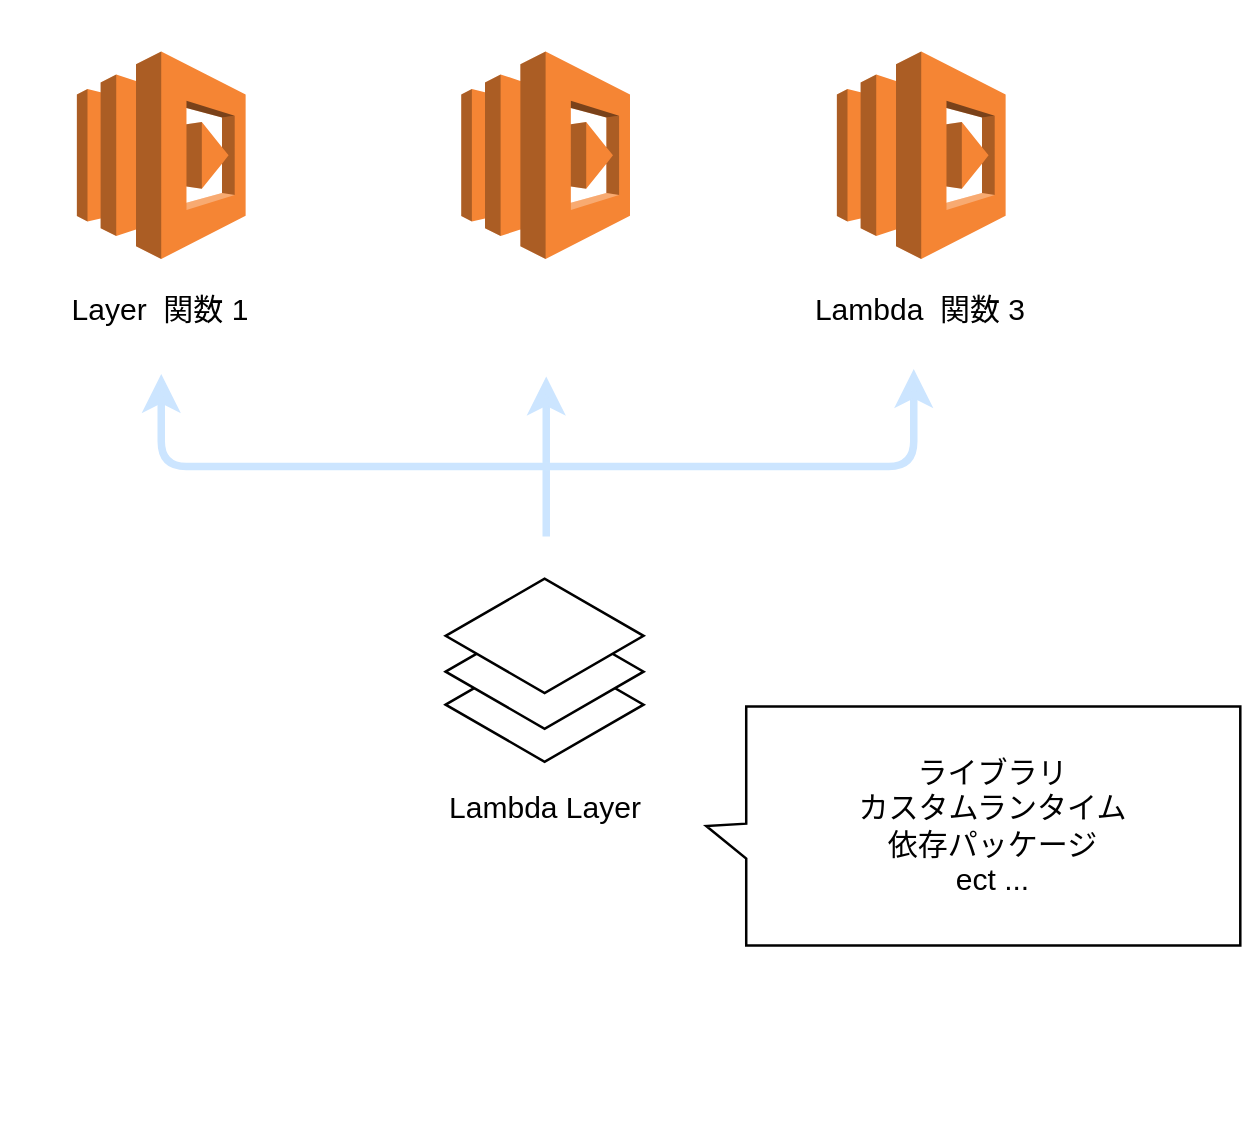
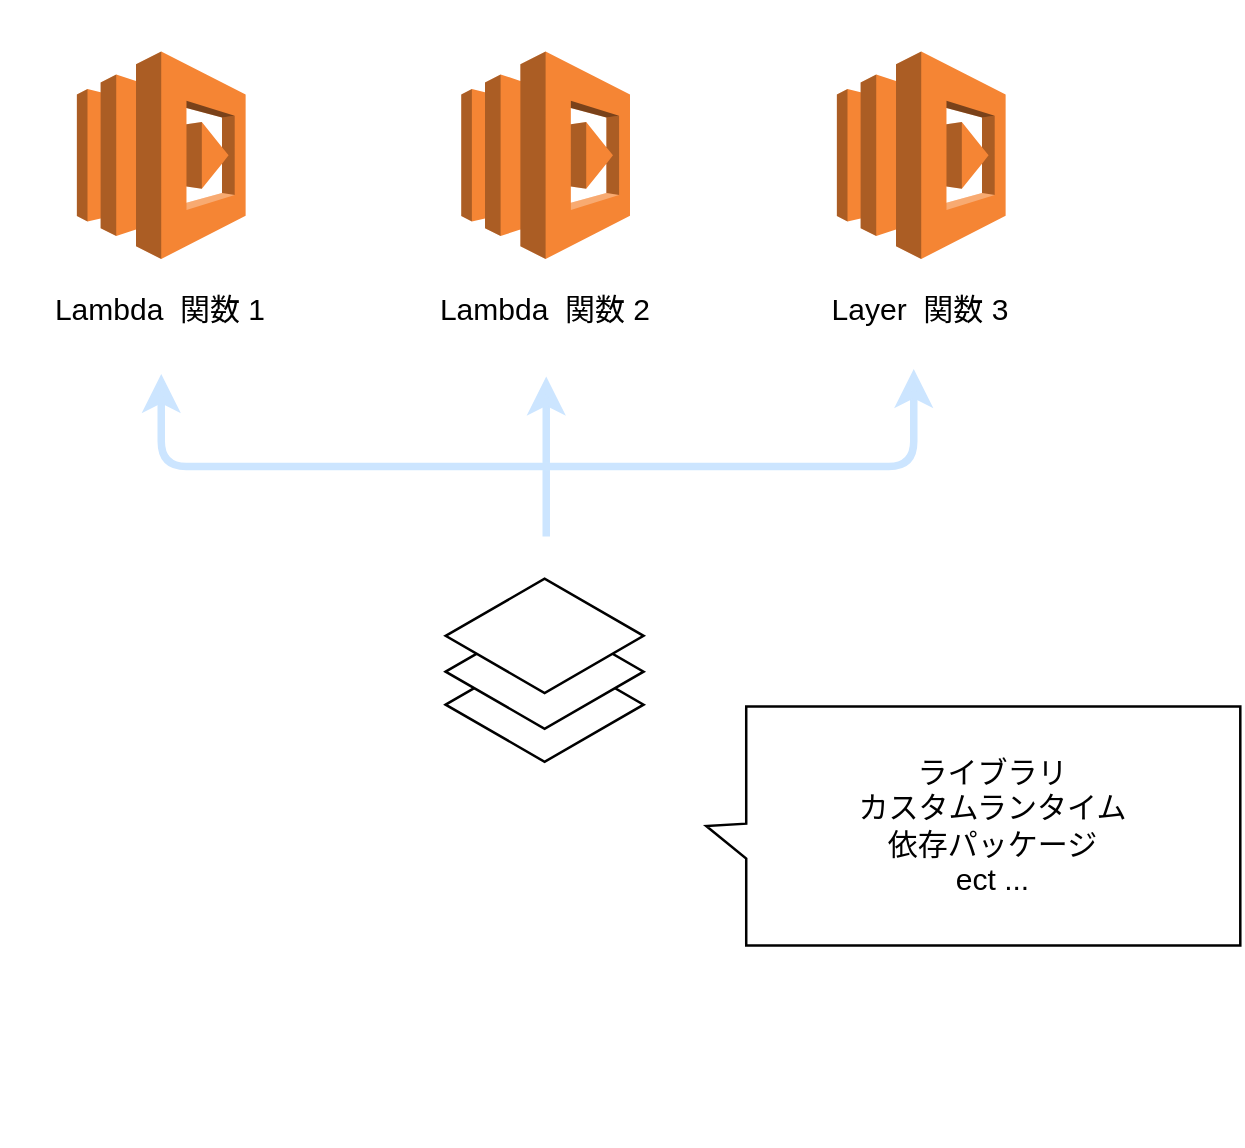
node "Layer 関数 1": label "Layer 関数 1" -> "Lambda 関数 1"
node "Lambda 関数 2": added
node "Lambda 関数 3": label "Lambda 関数 3" -> "Layer 関数 3"
node "Lambda Layer": removed
